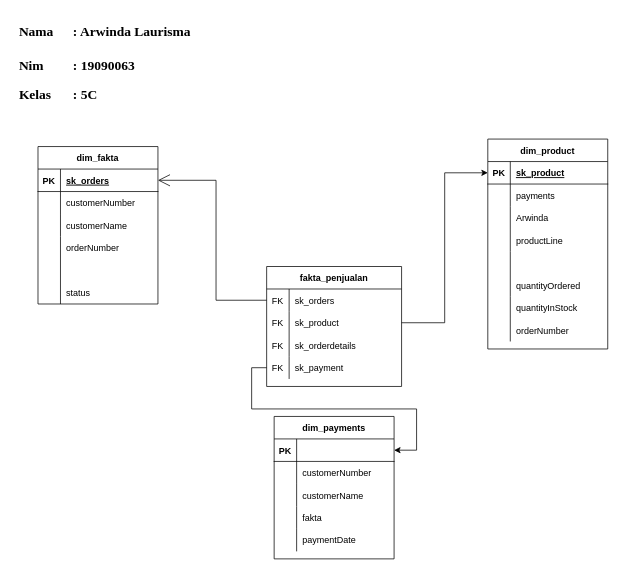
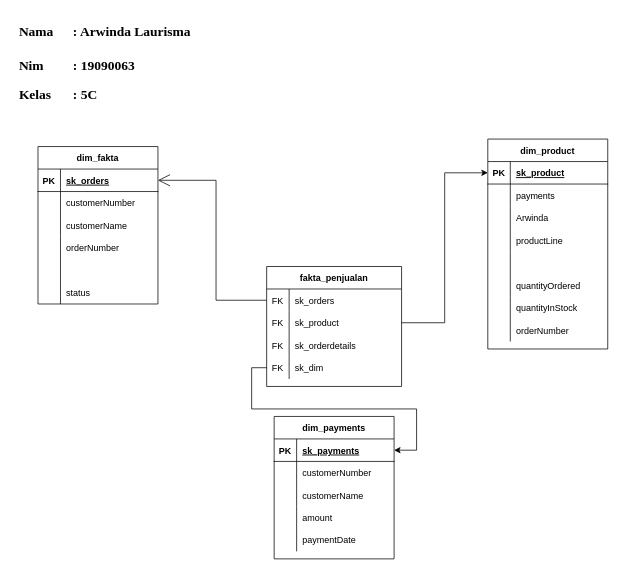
node "sk_payment": label "sk_payment" -> "sk_dim"
node "sk_payments": added
node "fakta": label "fakta" -> "amount"
